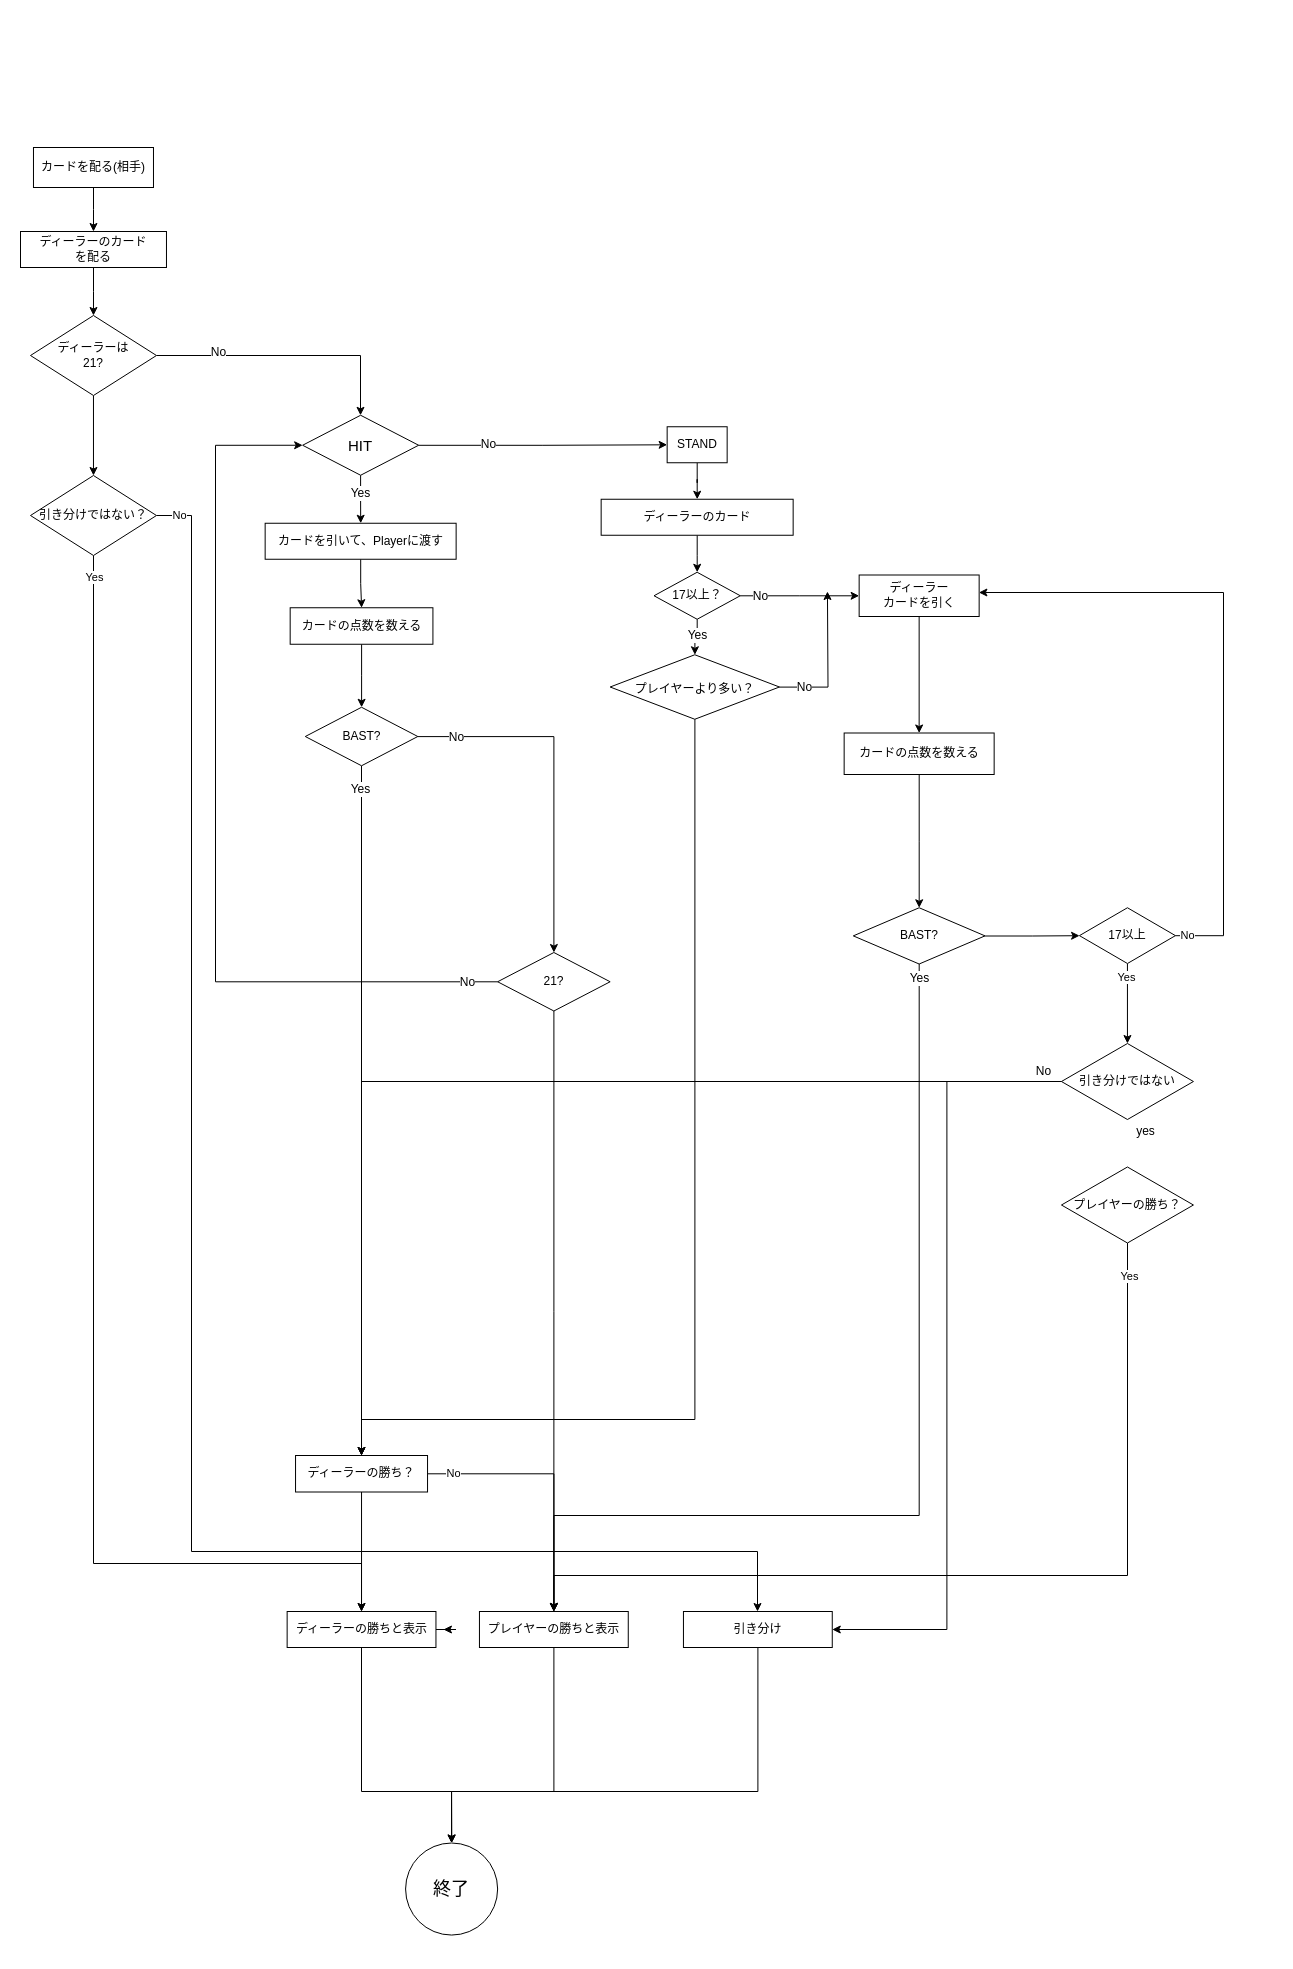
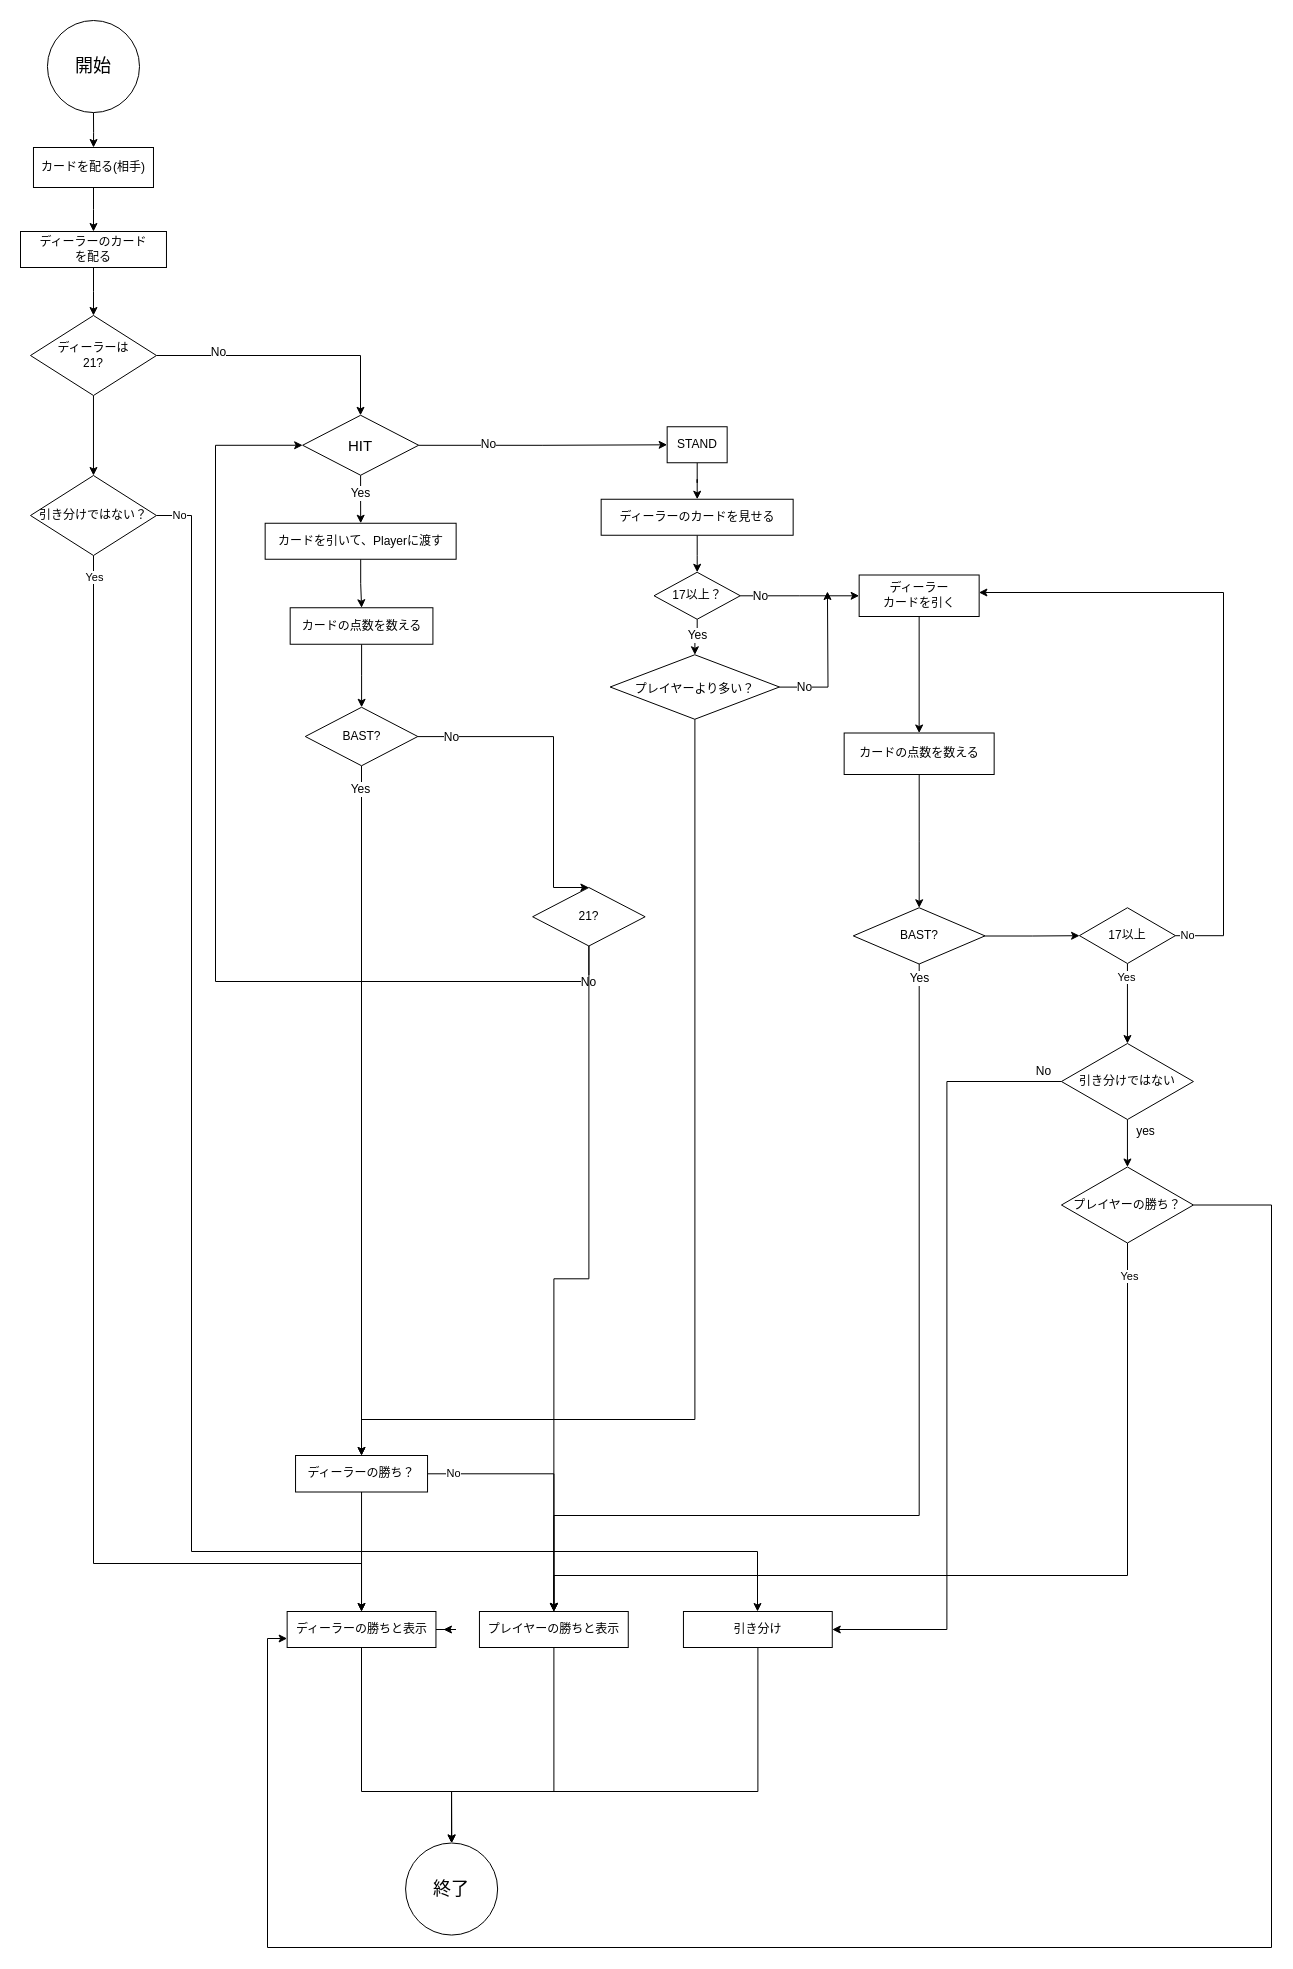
node "開始": added
edge "開始" -> "カードを配る(相手)": added
node "ディーラーのカード": label "ディーラーのカード" -> "ディーラーのカードを見せる"
node "21?": moved (554, 982) -> (589, 917)
edge "引き分けではない" -> "ディーラーの勝ち？": now "引き分けではない" -> "プレイヤーの勝ち？"
edge "プレイヤーの勝ち？" -> "ディーラーの勝ちと表示": added
